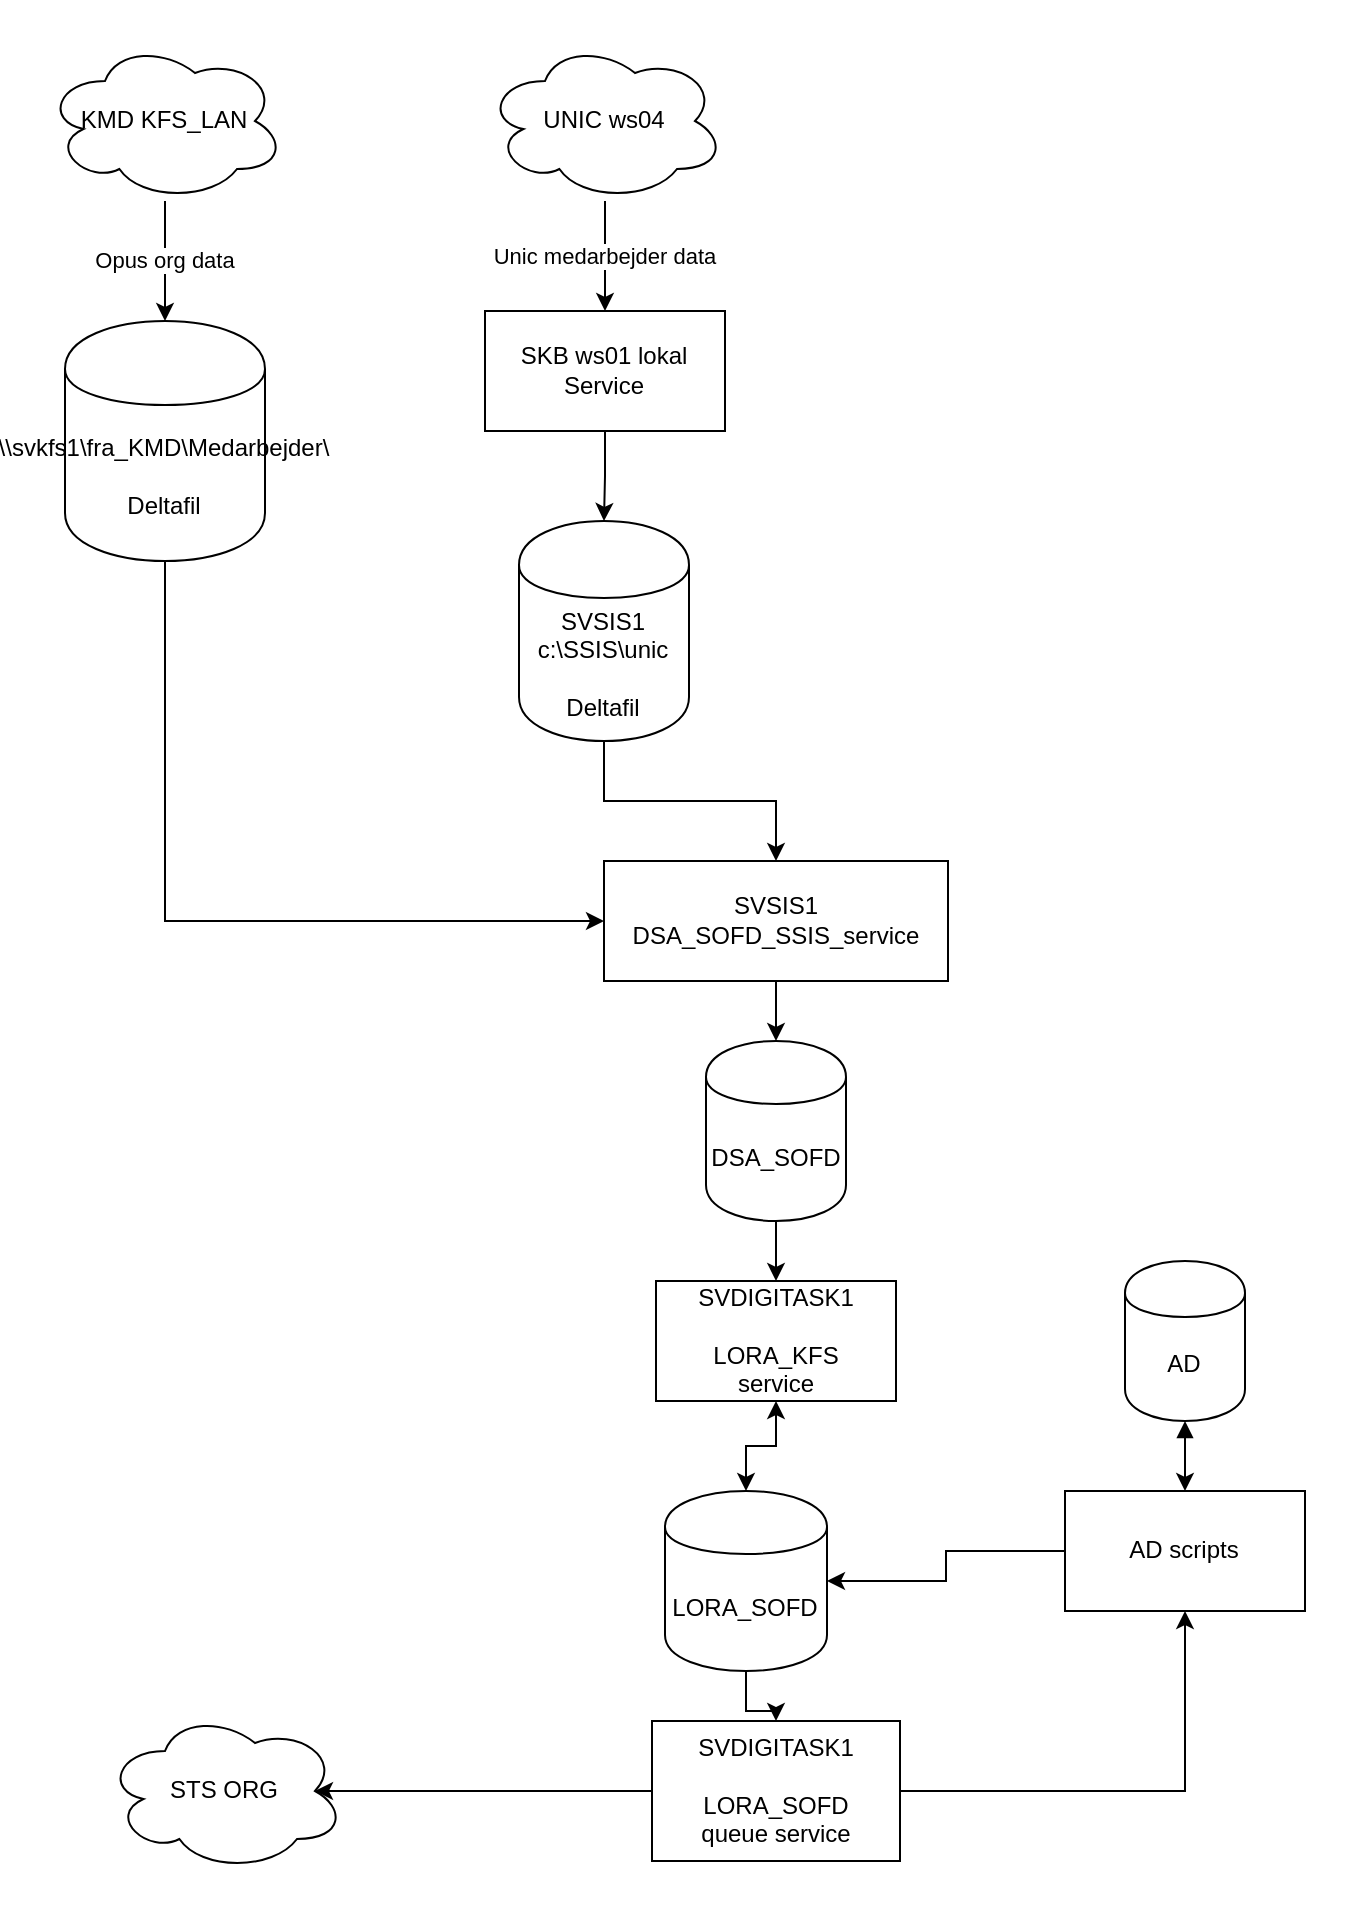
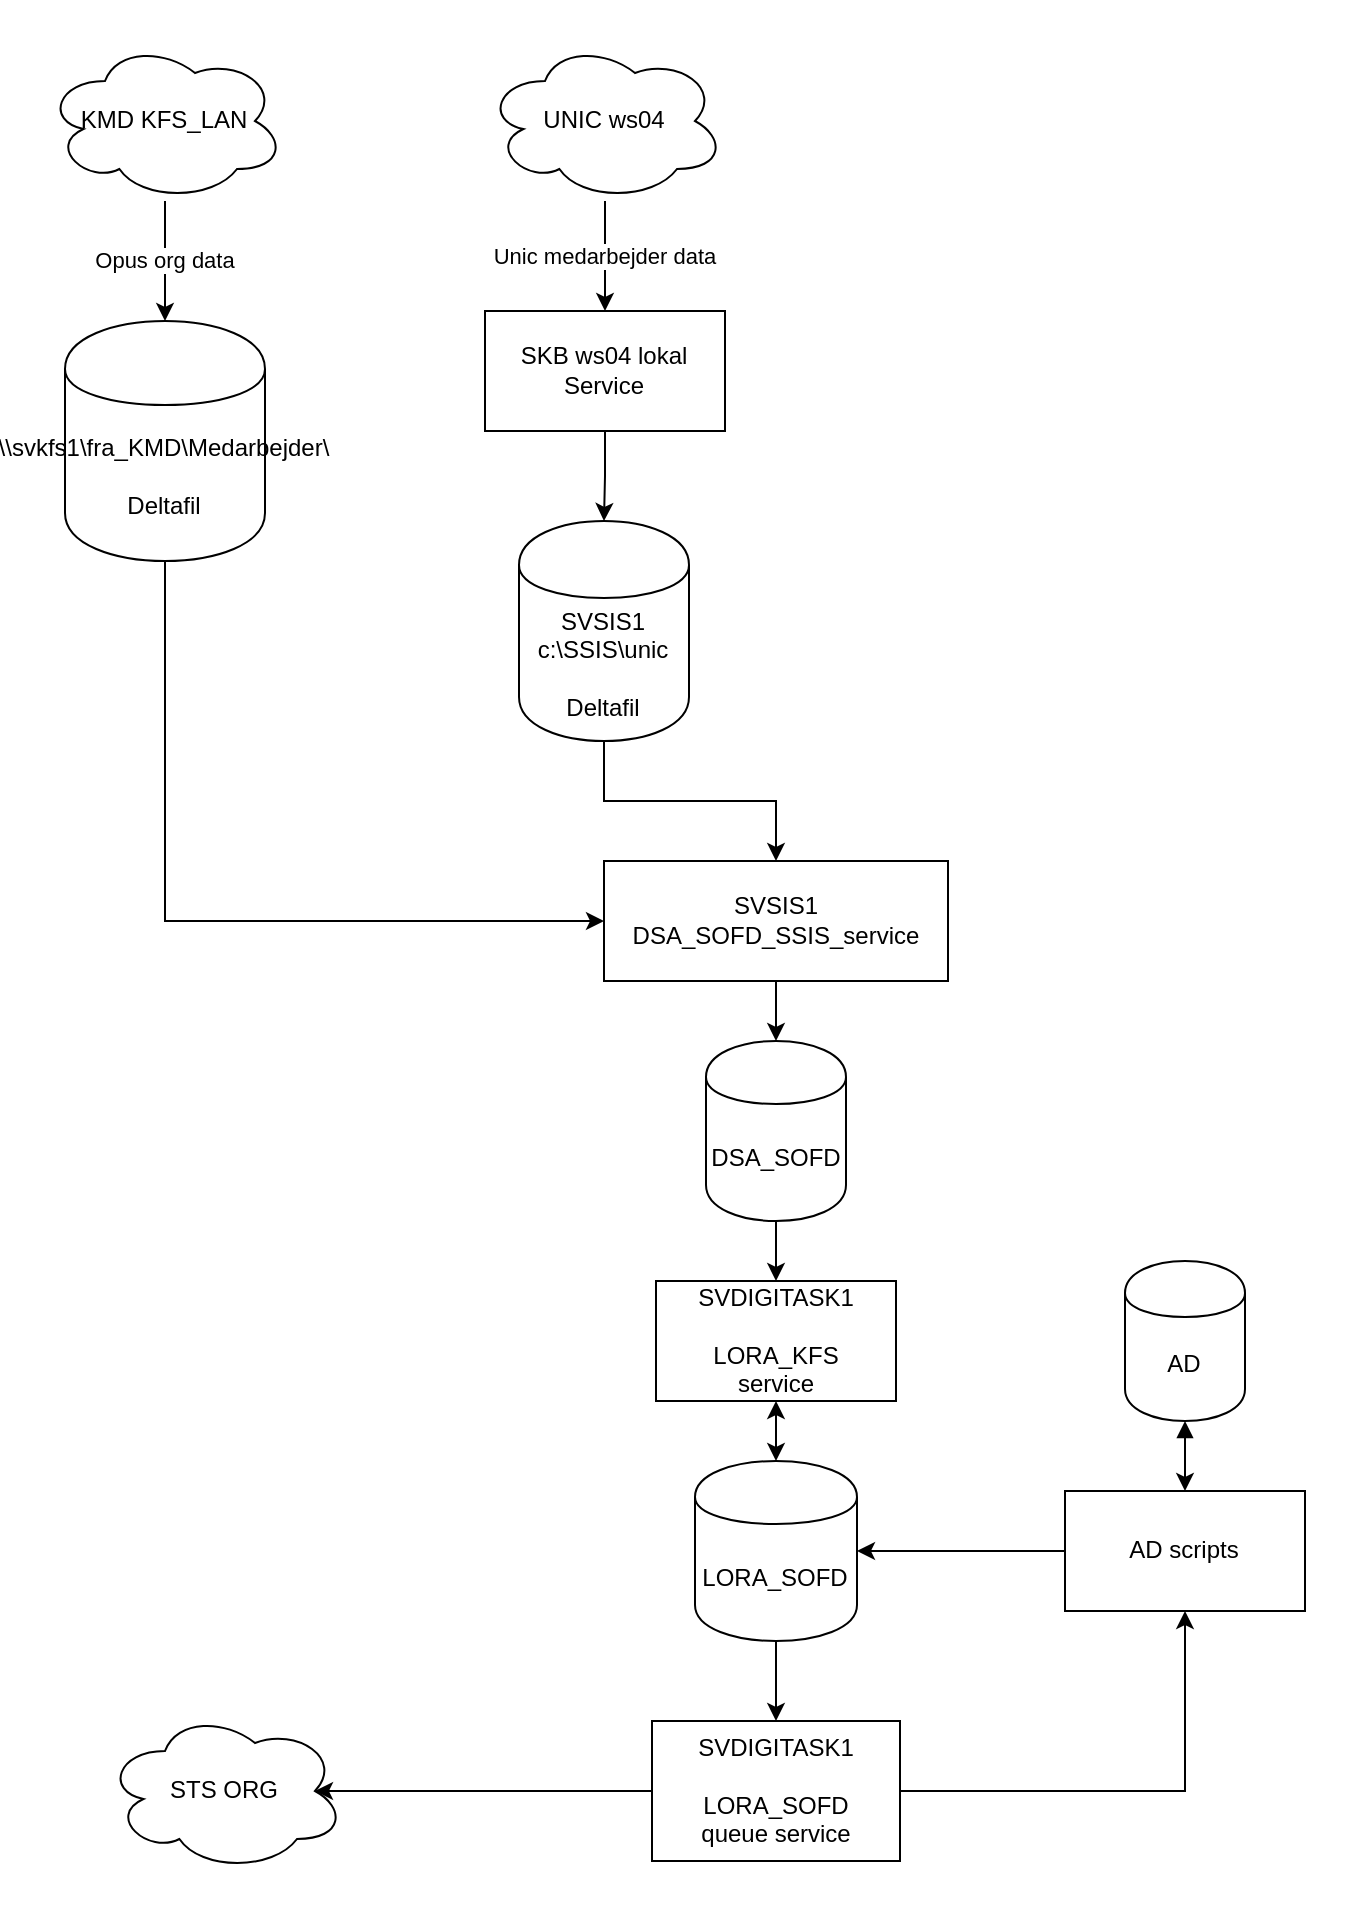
node "SKB ws01 lokal Service": label "SKB ws01 lokal Service" -> "SKB ws04 lokal Service"
node "LORA_SOFD": moved (746, 1581) -> (776, 1551)
